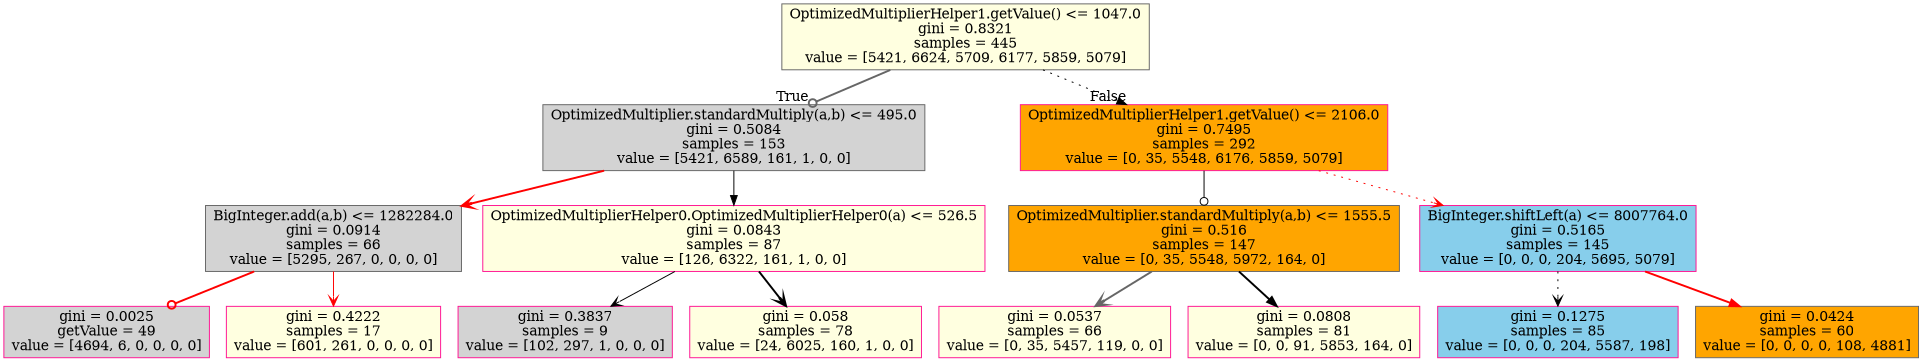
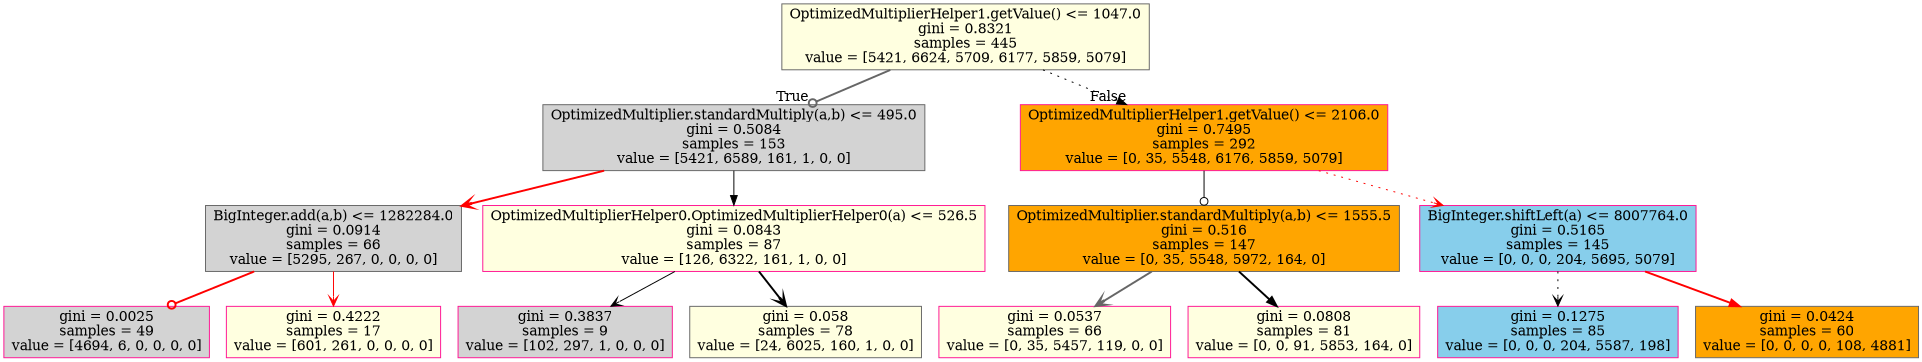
node "gini = 0.0025 getValue = 49 value = [4694, 6, 0, 0, 0, 0]": label "gini = 0.0025 getValue = 49 value = [4694, 6, 0, 0, 0, 0]" -> "gini = 0.0025 samples = 49 value = [4694, 6, 0, 0, 0, 0]"
node "gini = 0.058 samples = 78 value = [24, 6025, 160, 1, 0, 0]": color deeppink -> gray40
